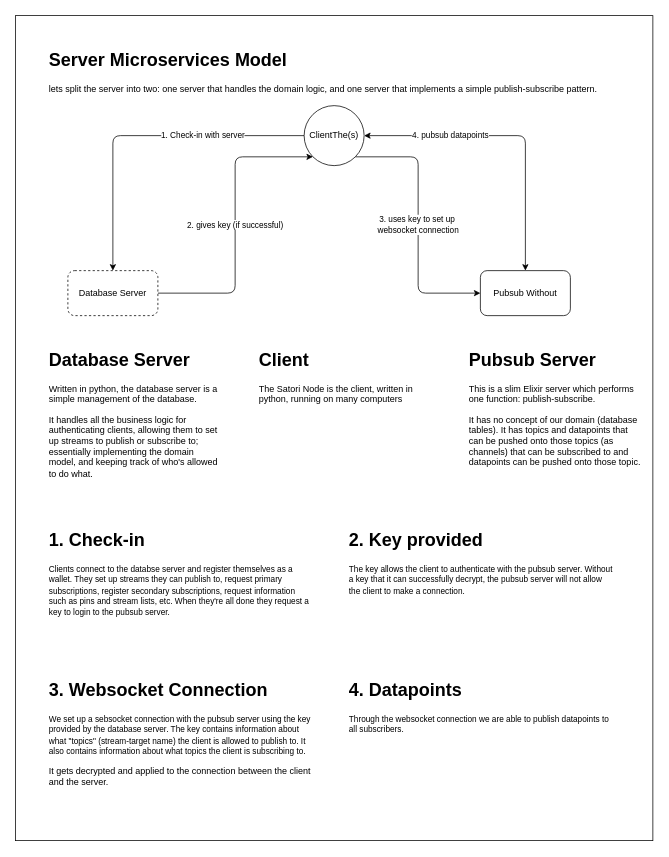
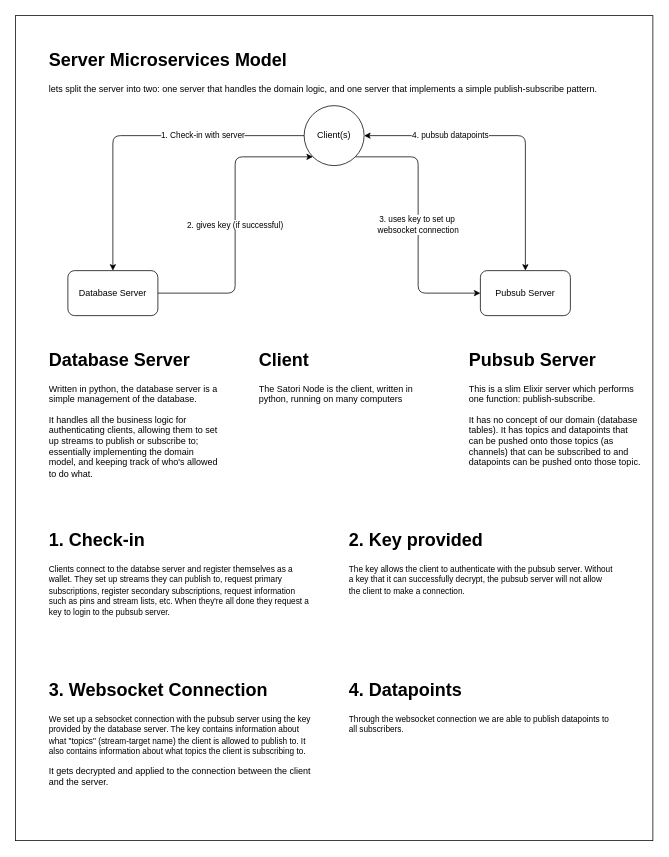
node "ClientThe(s)": label "ClientThe(s)" -> "Client(s)"
node "Database Server": style dashed -> solid
node "Pubsub Without": label "Pubsub Without" -> "Pubsub Server"
